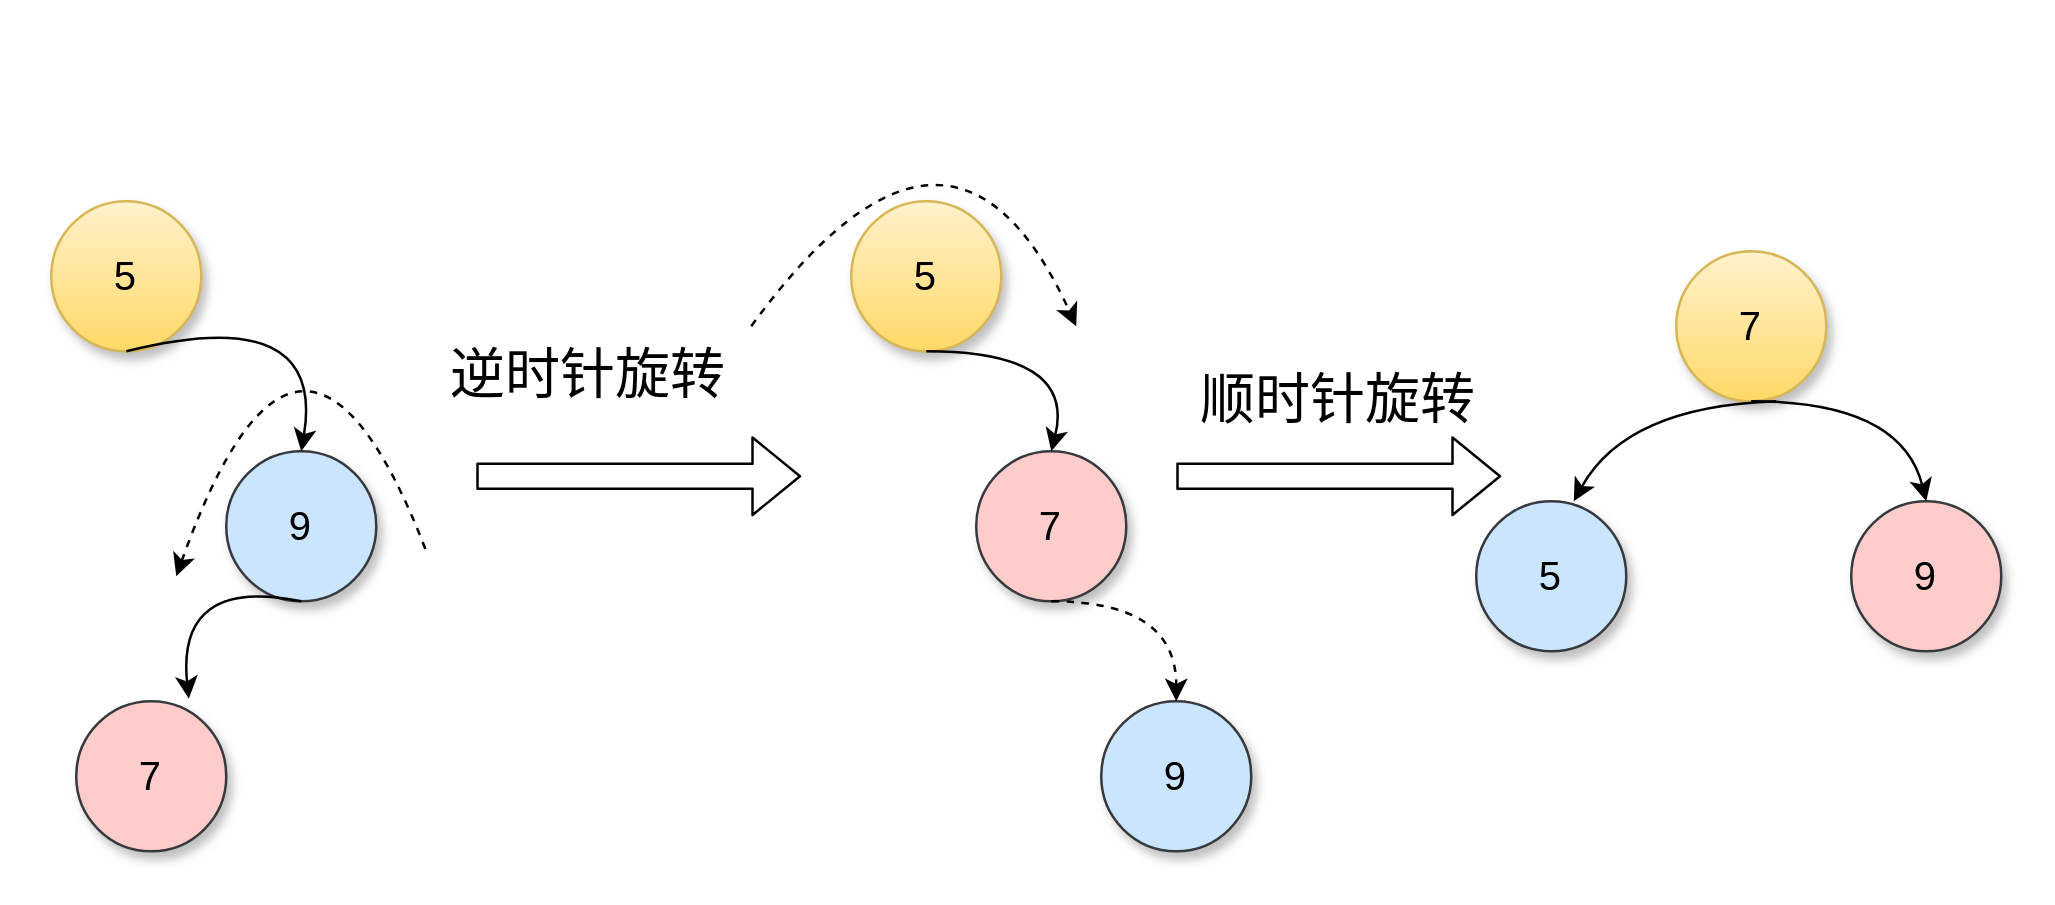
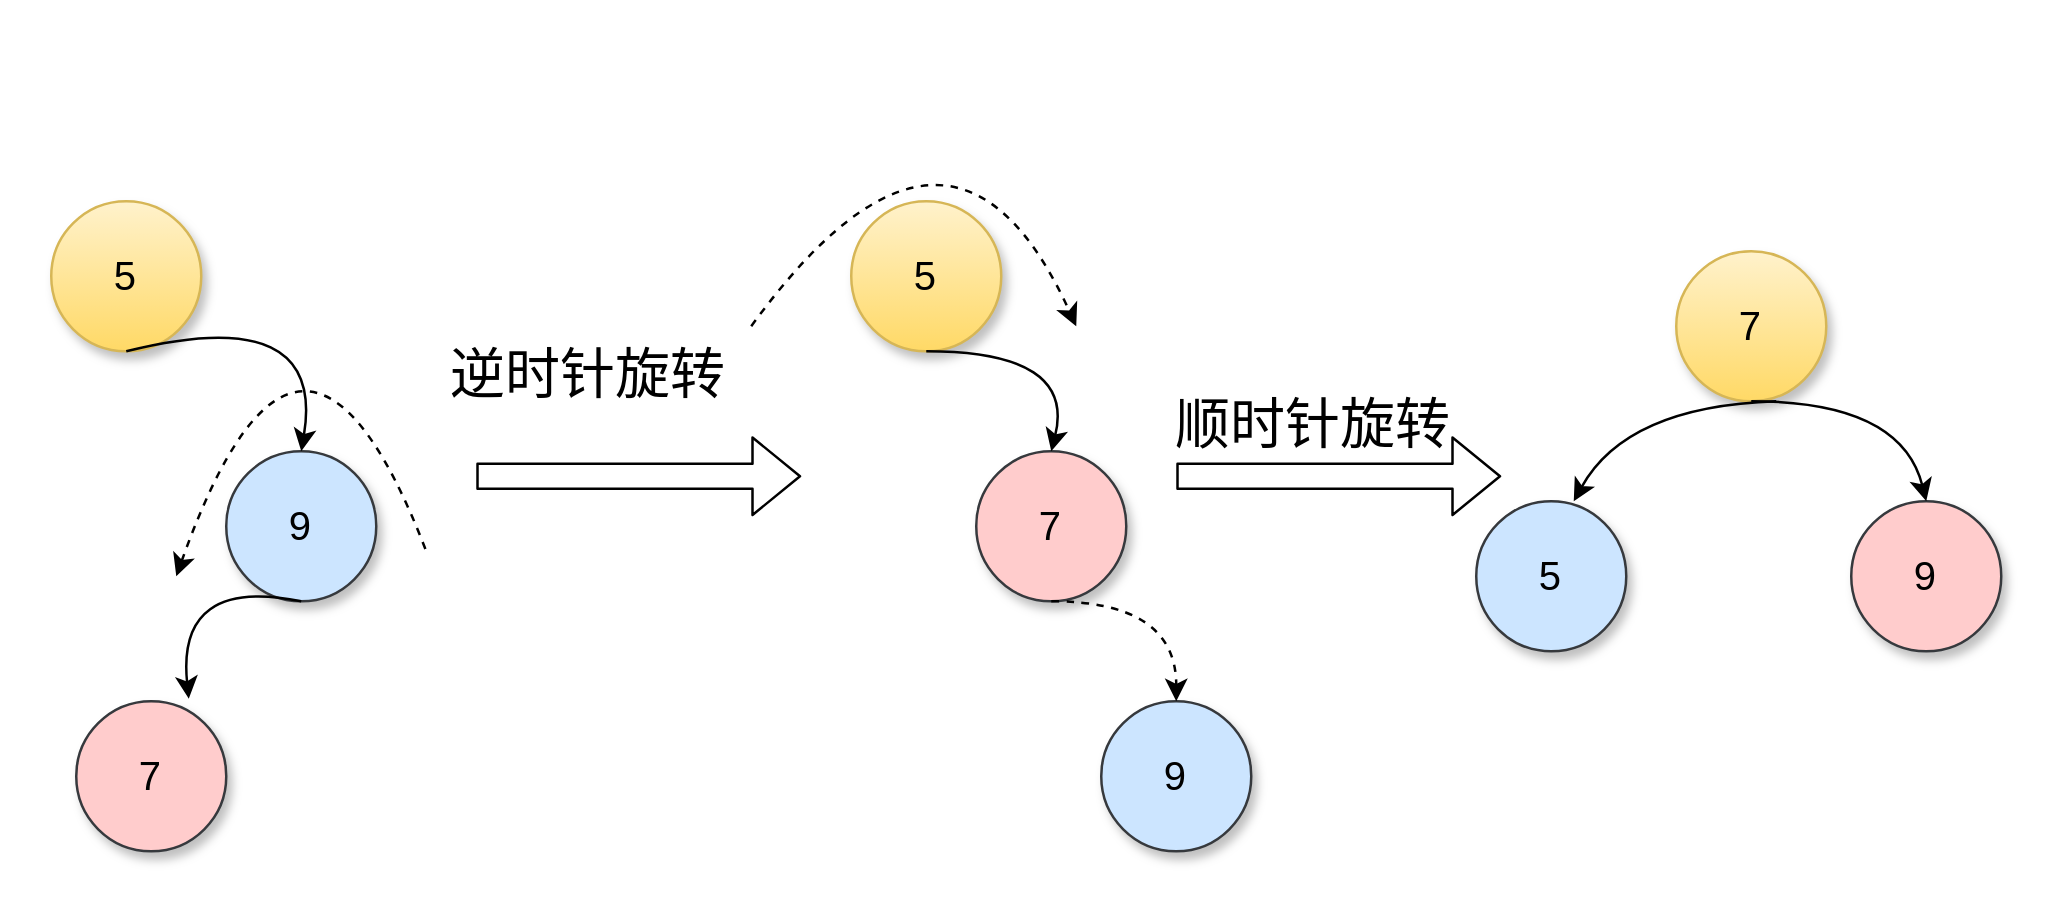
node "顺时针旋转": moved (1339, 401) -> (1314, 426)
